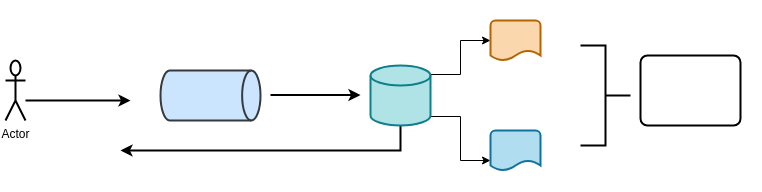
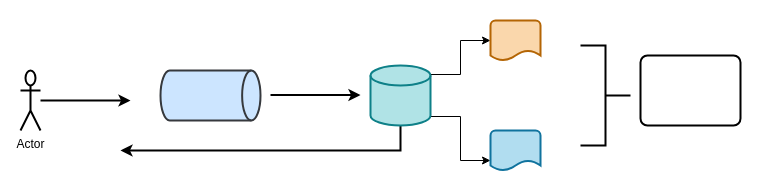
node "Actor": moved (16, 91) -> (31, 101)
